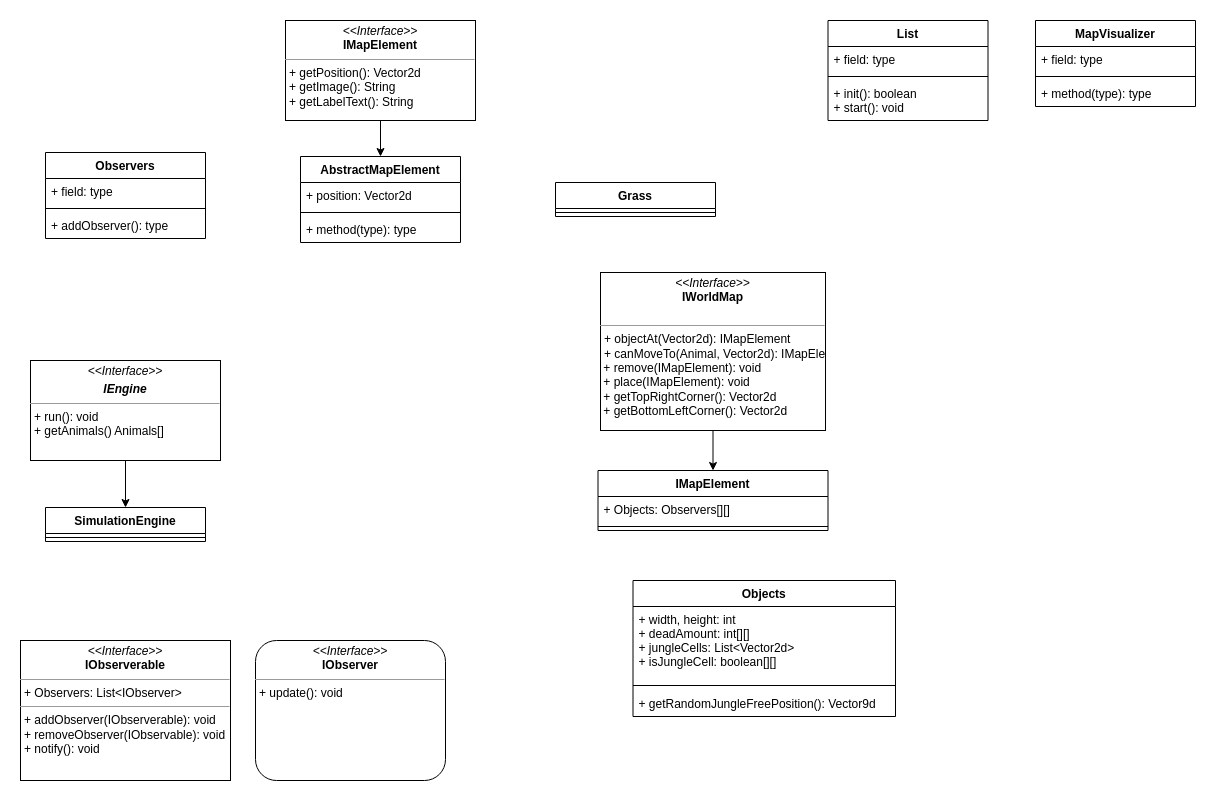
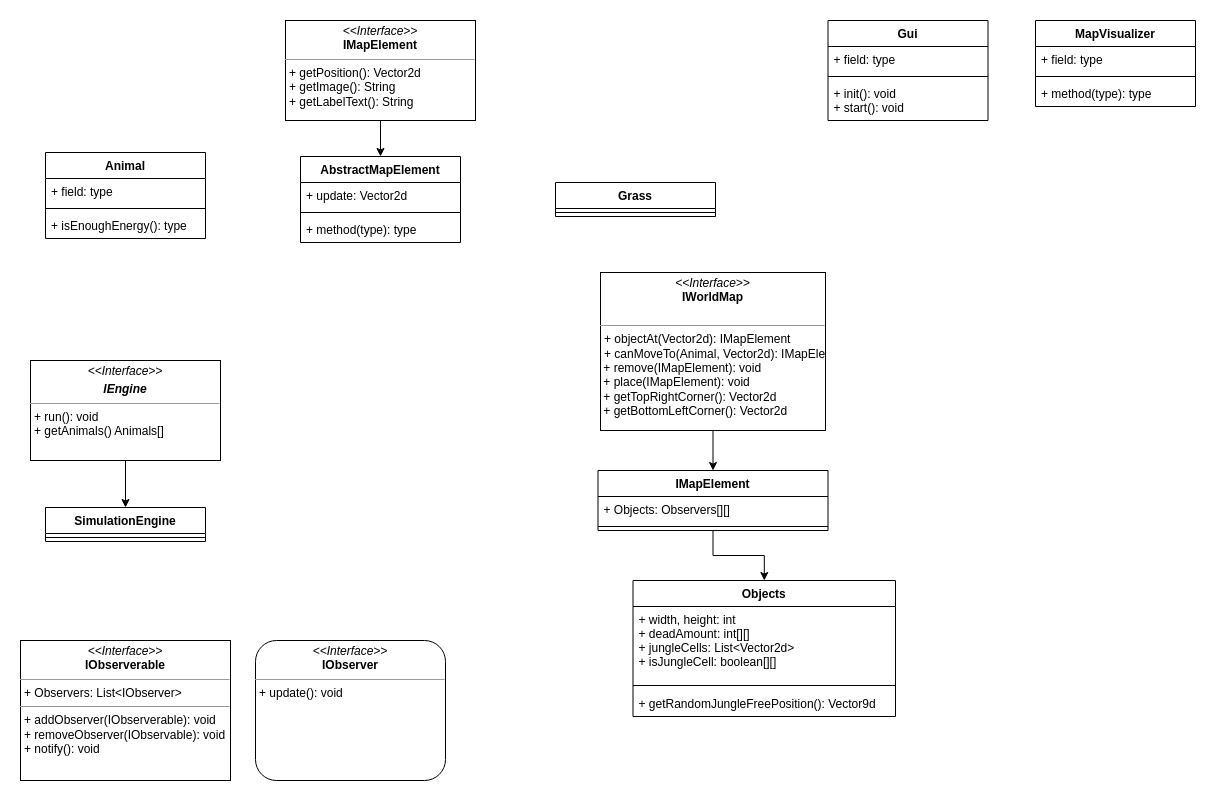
node "List": label "List" -> "Gui"
node "+ init(): boolean + start(): void": label "+ init(): boolean + start(): void" -> "+ init(): void + start(): void"
node "Observers": label "Observers" -> "Animal"
node "+ position: Vector2d": label "+ position: Vector2d" -> "+ update: Vector2d"
node "+ addObserver(): type": label "+ addObserver(): type" -> "+ isEnoughEnergy(): type"
edge "IMapElement" -> "Objects": added
